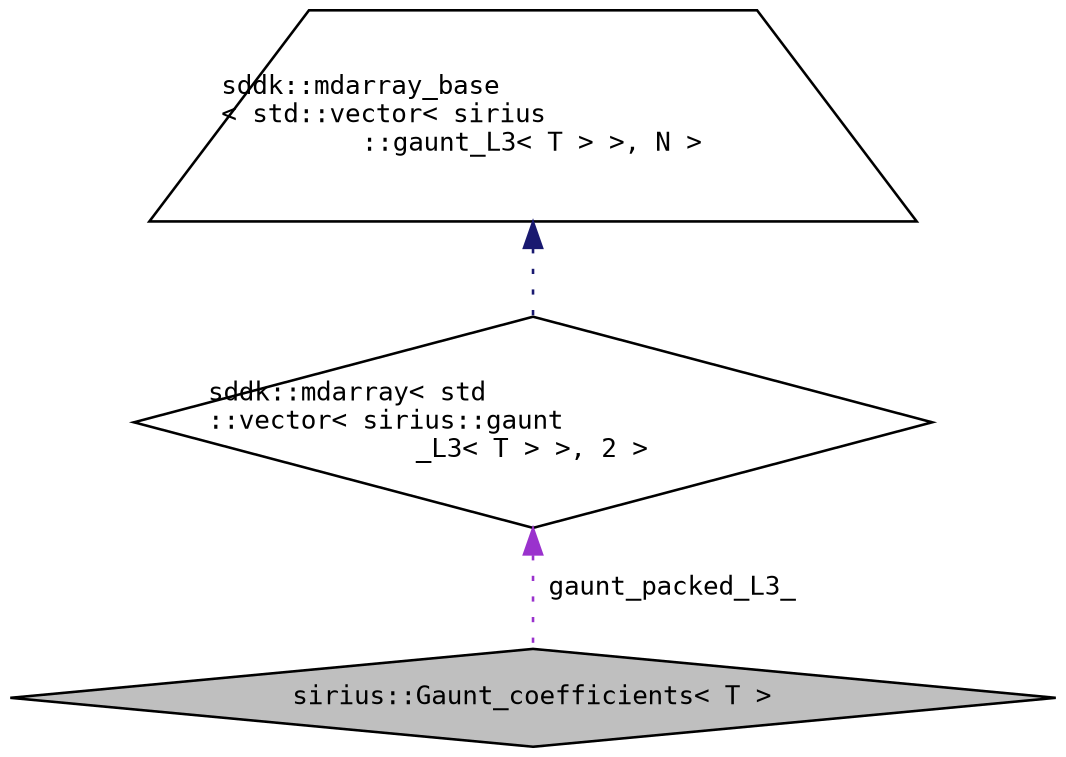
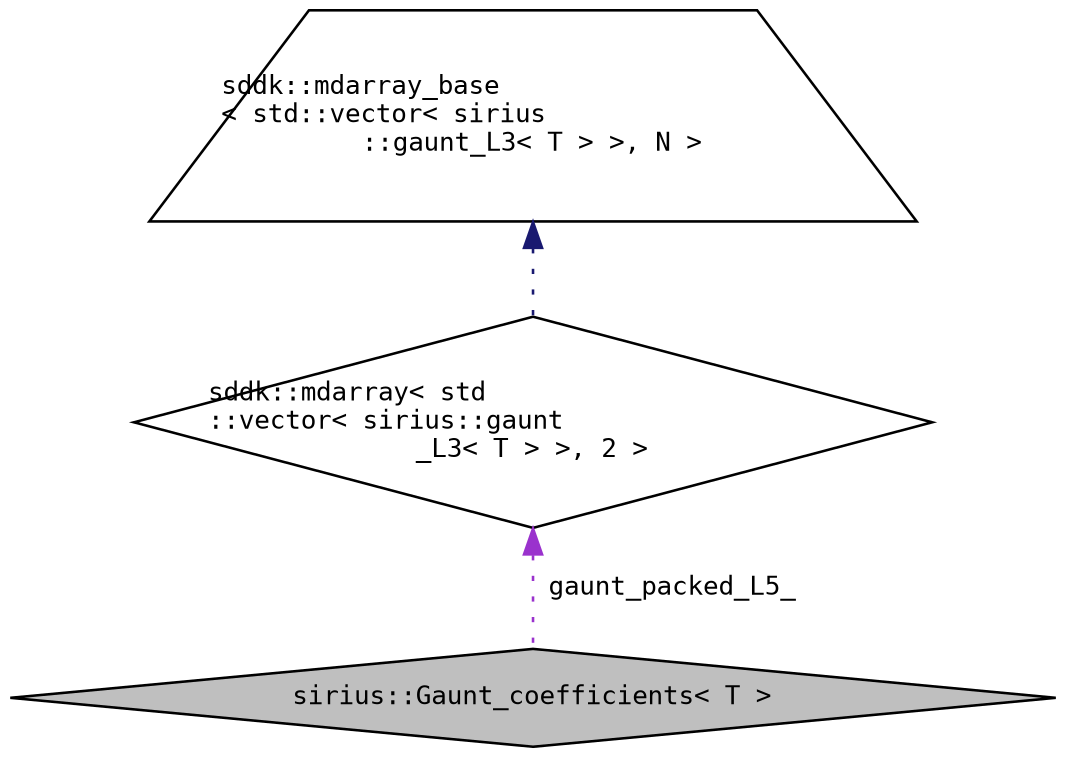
edge "sirius::Gaunt_coefficients< T >" -> "sddk::mdarray< std ::vector< sirius::gaunt _L3< T > >, 2 >": label " gaunt_packed_L3_" -> " gaunt_packed_L5_"
